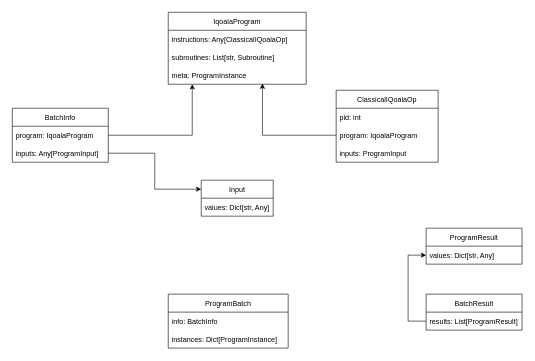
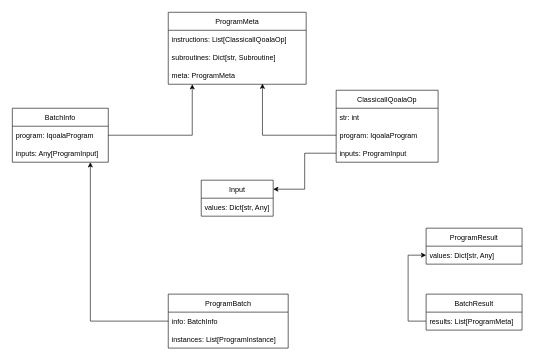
node "IqoalaProgram": label "IqoalaProgram" -> "ProgramMeta"
node "instructions: Any[ClassicalIQoalaOp]": label "instructions: Any[ClassicalIQoalaOp]" -> "instructions: List[ClassicalIQoalaOp]"
node "subroutines: List[str, Subroutine]": label "subroutines: List[str, Subroutine]" -> "subroutines: Dict[str, Subroutine]"
node "meta: ProgramInstance": label "meta: ProgramInstance" -> "meta: ProgramMeta"
node "pid: int": label "pid: int" -> "str: int"
edge "inputs: Any[ProgramInput]" -> "Input": removed
edge "inputs: ProgramInput" -> "Input": added
edge "info: BatchInfo" -> "inputs: Any[ProgramInput]": added
node "results: List[ProgramResult]": label "results: List[ProgramResult]" -> "results: List[ProgramMeta]"
node "instances: Dict[ProgramInstance]": label "instances: Dict[ProgramInstance]" -> "instances: List[ProgramInstance]"
